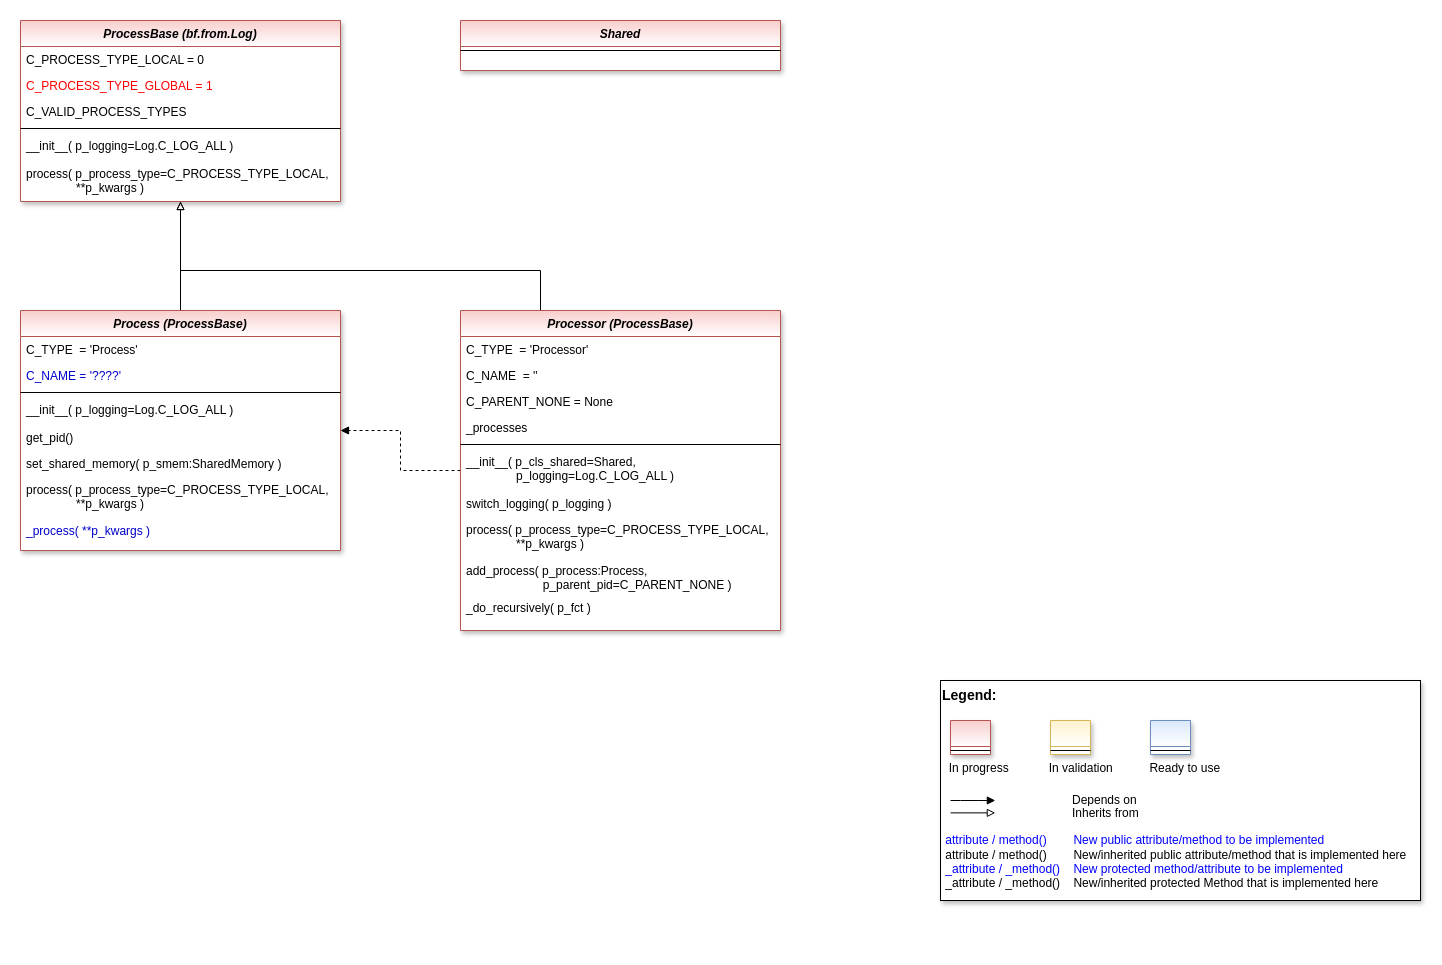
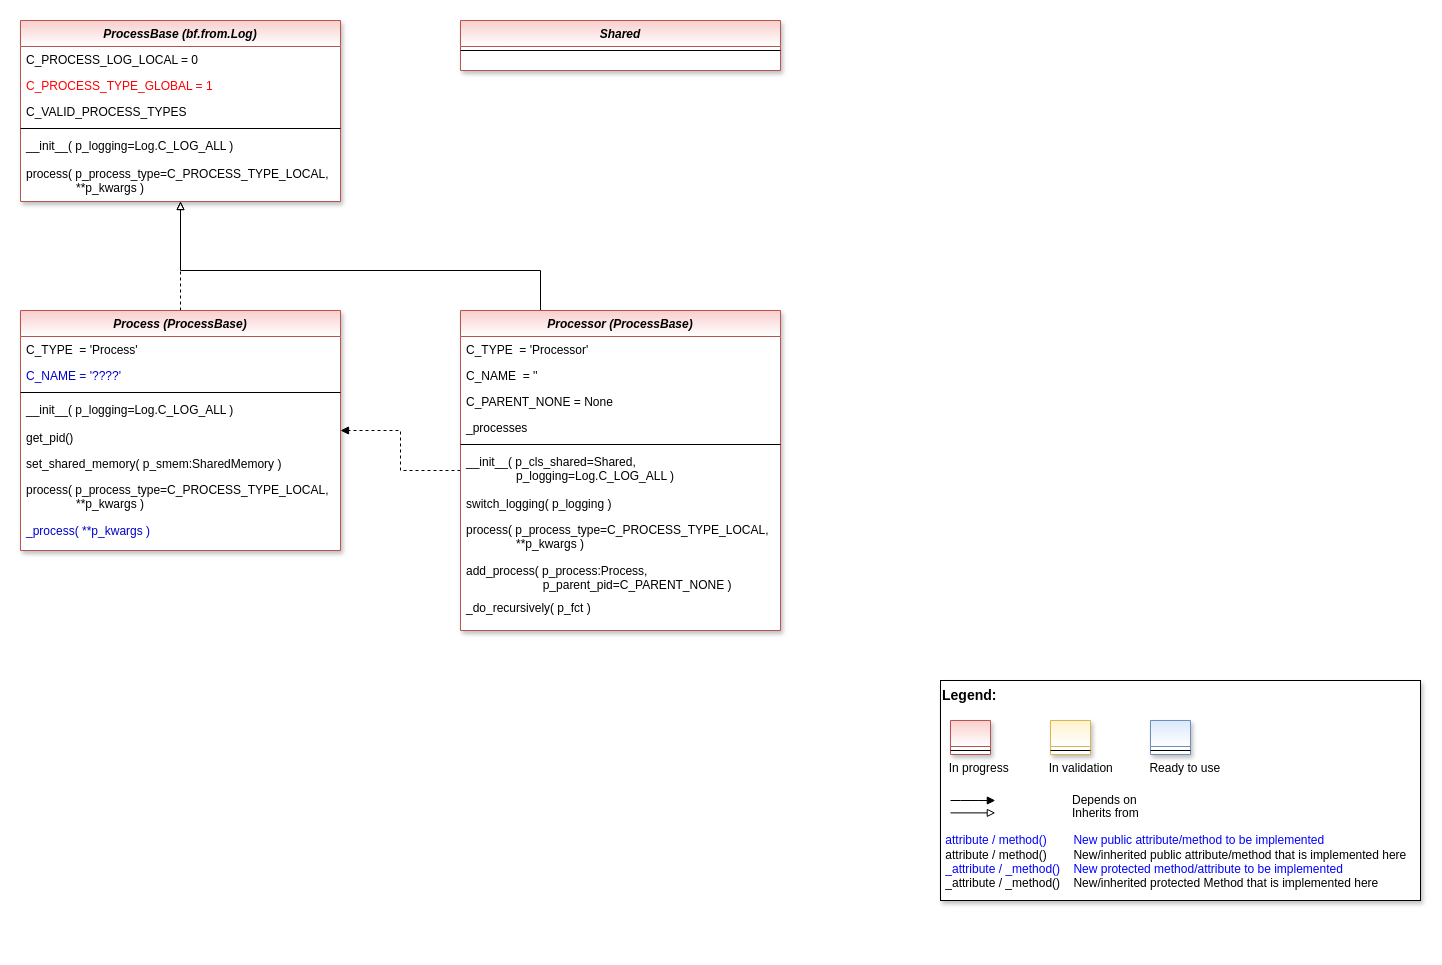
node "C_PROCESS_TYPE_LOCAL = 0": label "C_PROCESS_TYPE_LOCAL = 0" -> "C_PROCESS_LOG_LOCAL = 0"
edge "Process (ProcessBase)" -> "ProcessBase (bf.from.Log)": style solid -> dashed
